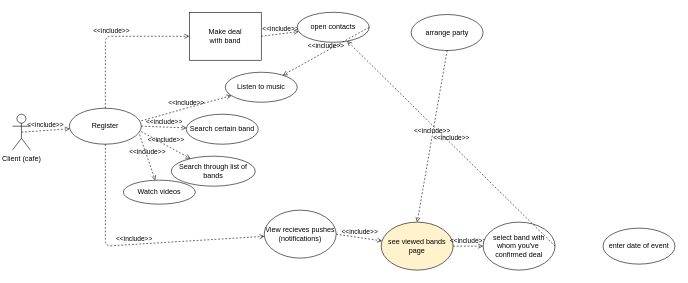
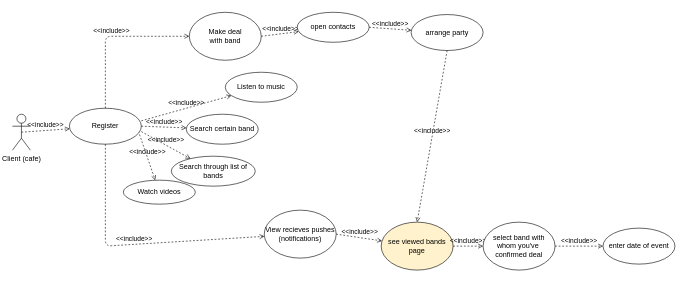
node "Make deal with band": shape rectangle -> ellipse
edge "open contacts" -> "Listen to music": now "open contacts" -> "arrange party"
edge "select band with whom you've confirmed deal" -> "open contacts": now "select band with whom you've confirmed deal" -> "enter date of event"
